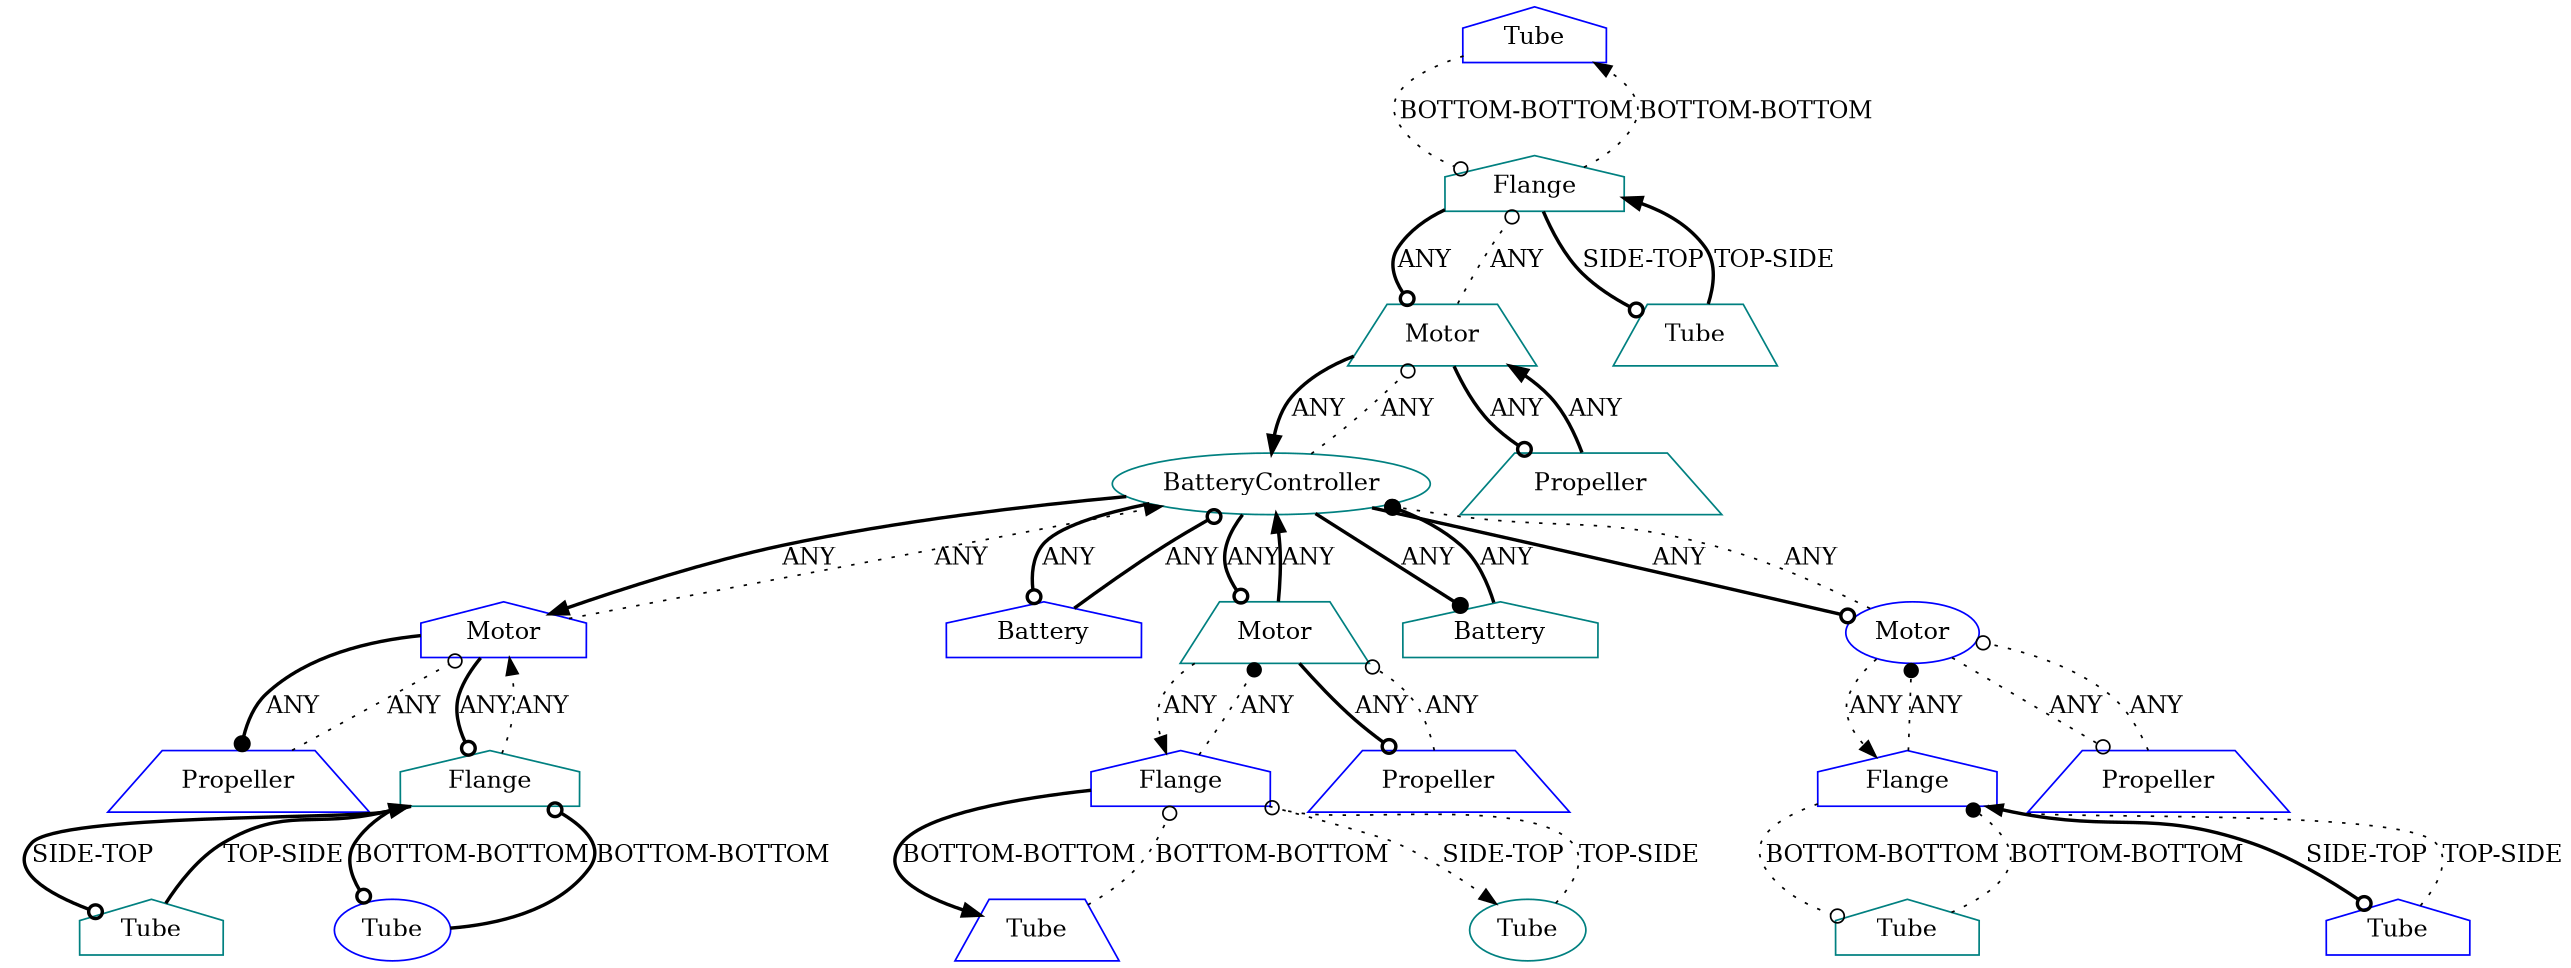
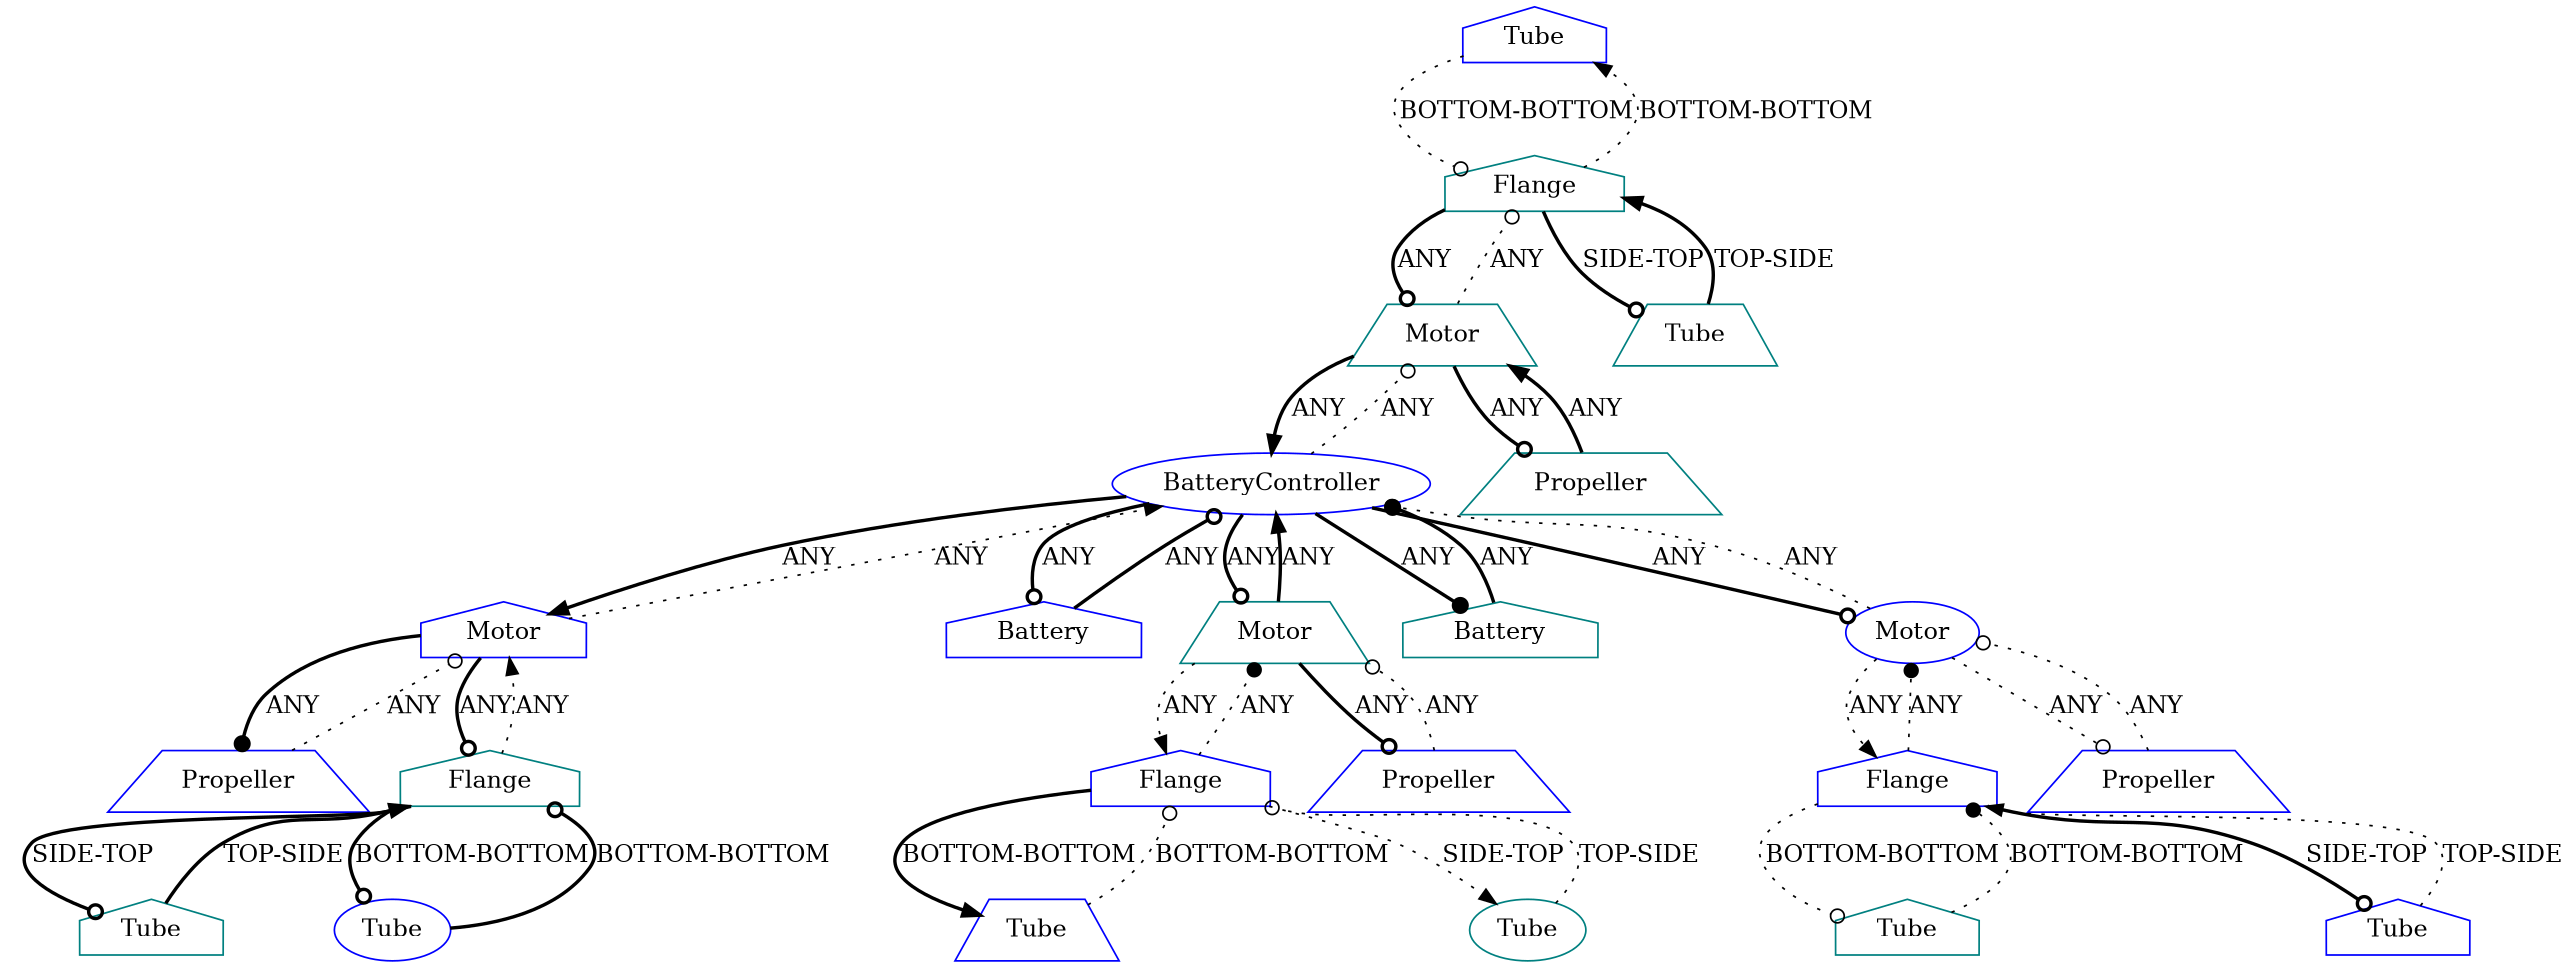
node "BatteryController": color teal -> blue
